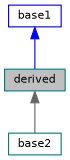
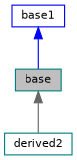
node "derived": label "derived" -> "base"
node "base2": label "base2" -> "derived2"
